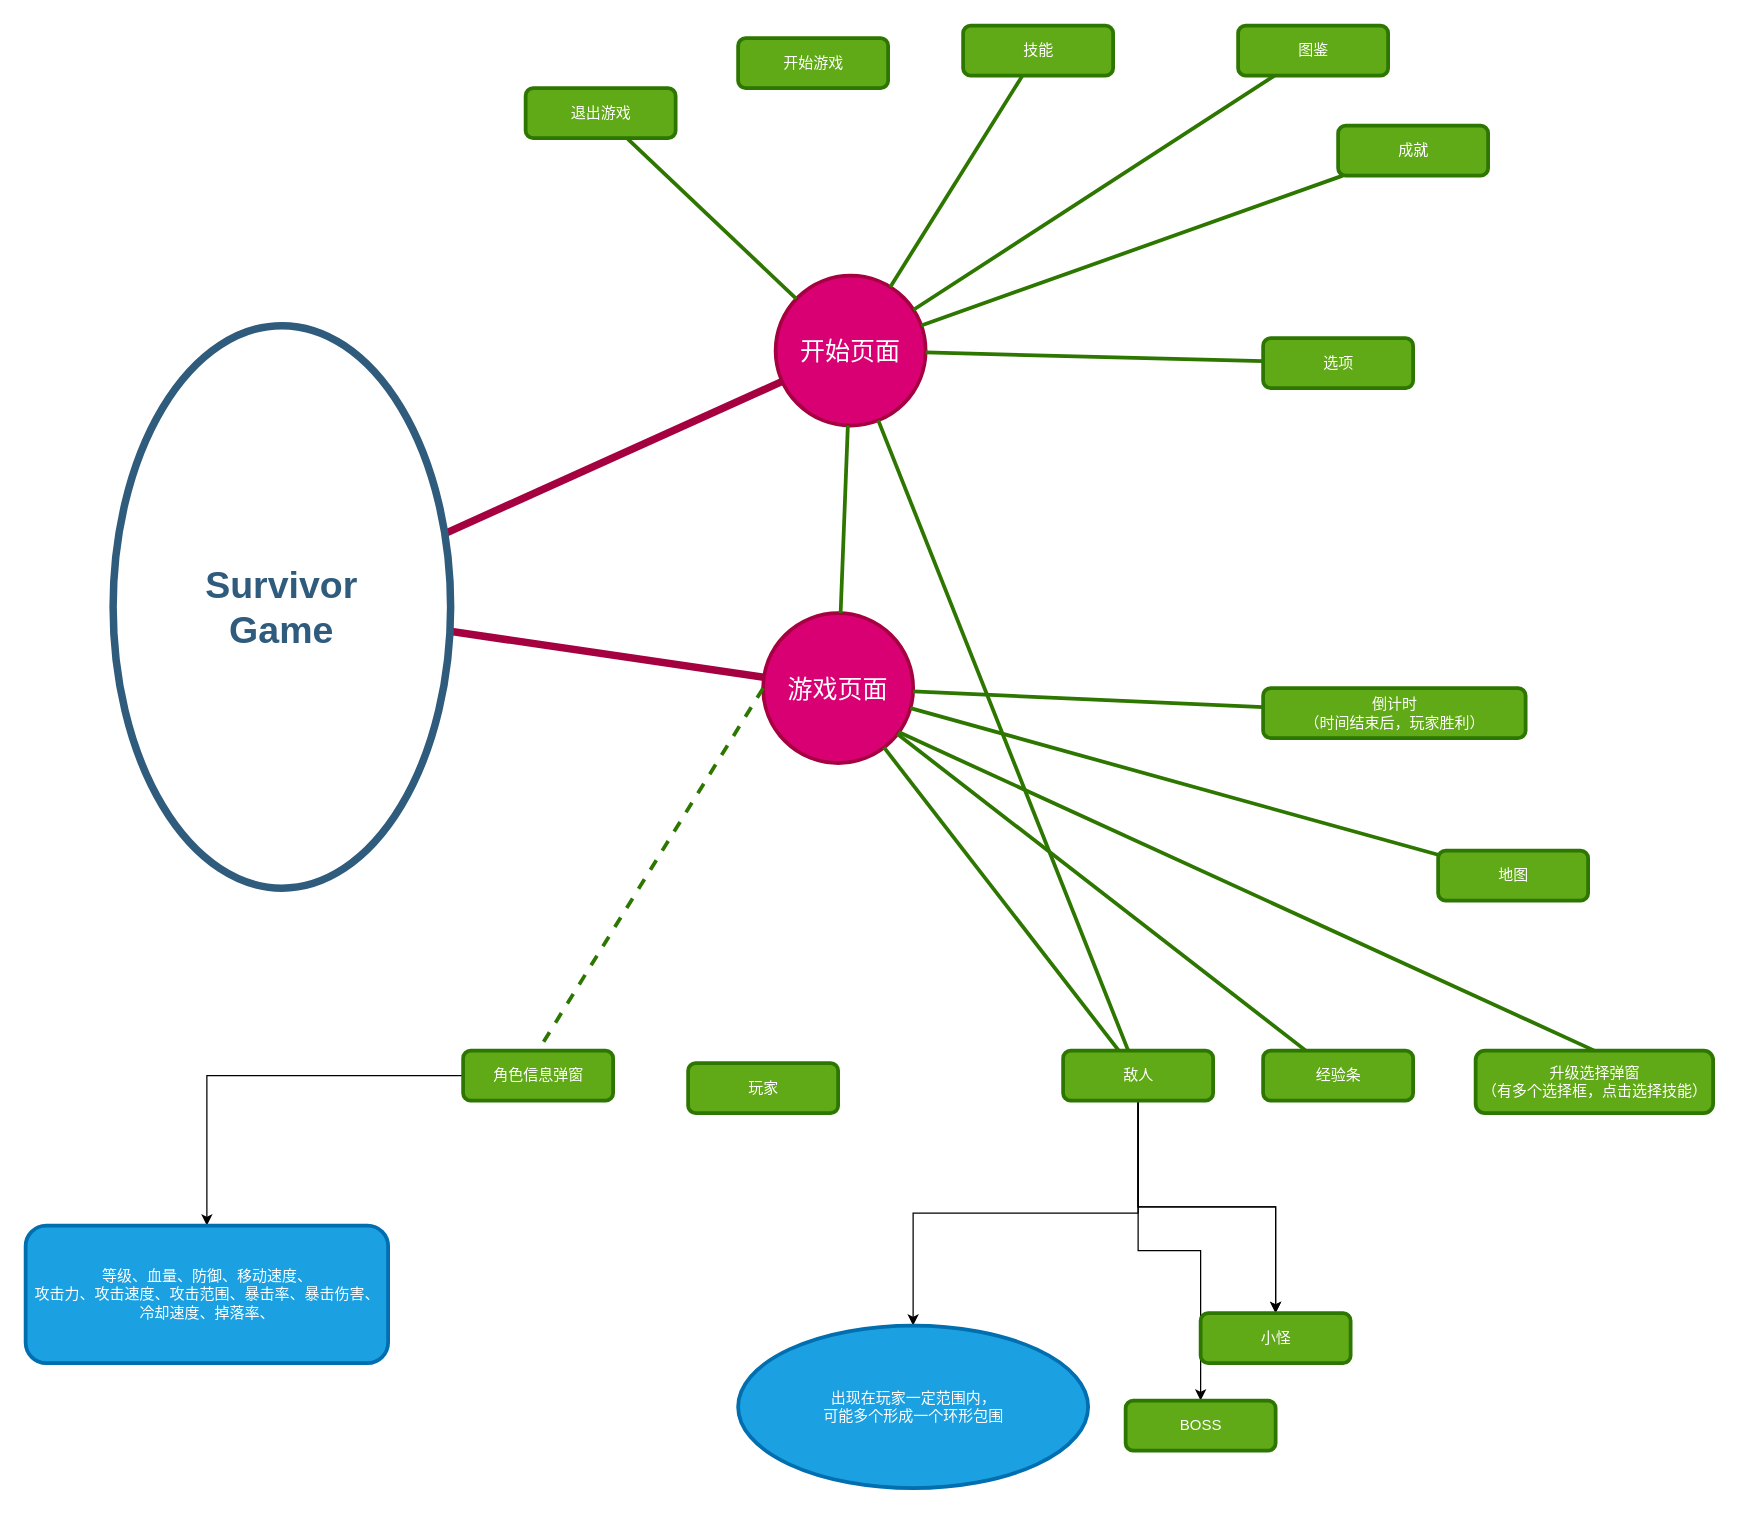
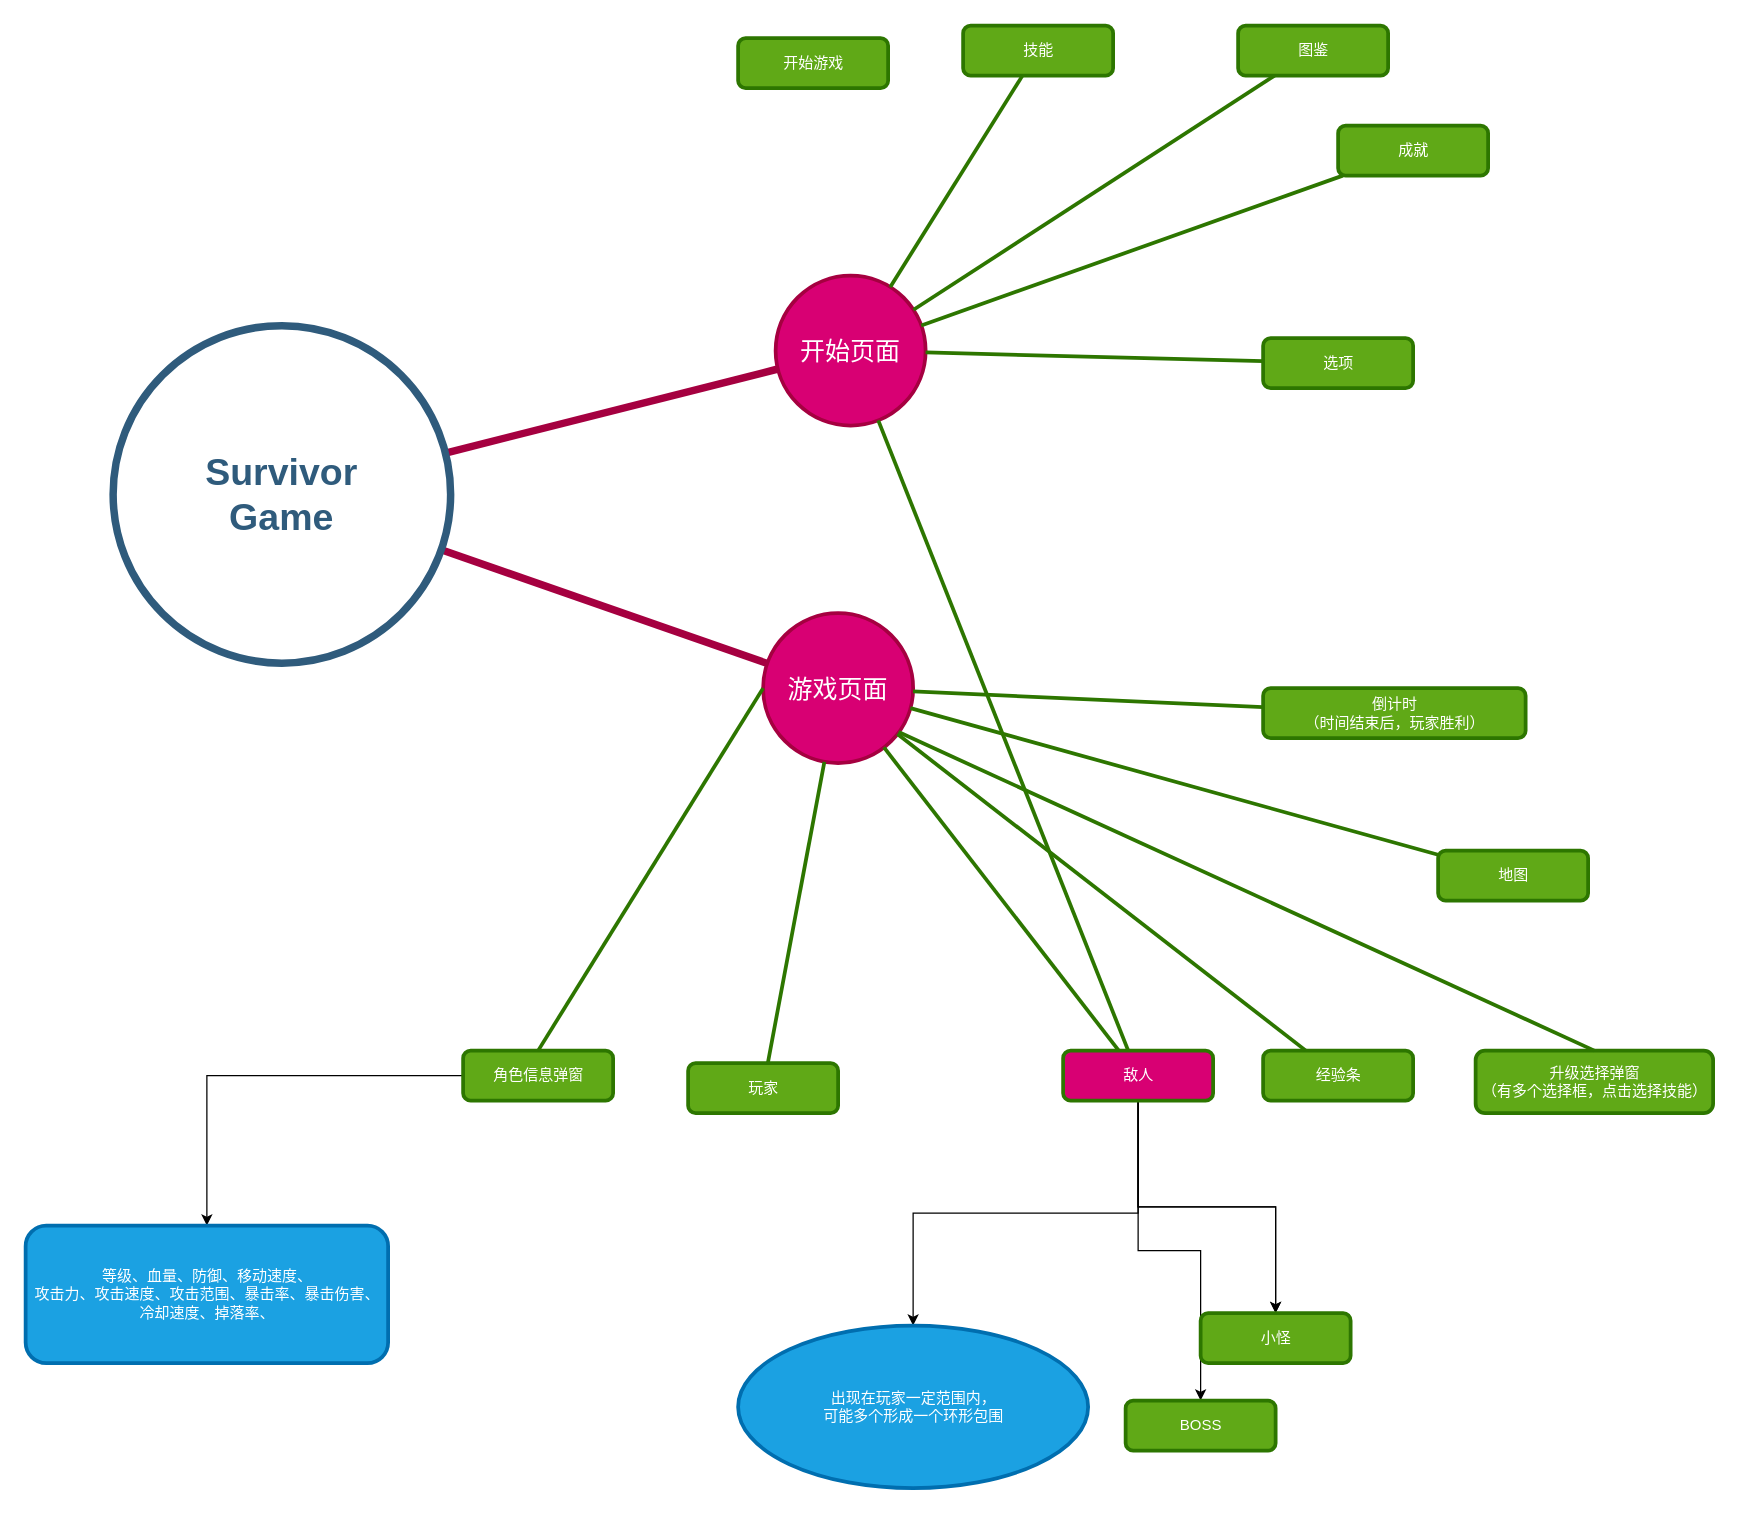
node "退出游戏": removed
edge "退出游戏" -- "开始页面": removed
edge "开始页面" -- "游戏页面": now "玩家" -- "游戏页面"
node "Survivor Game": size 338x563 -> 338x338
edge "游戏页面" -- "角色信息弹窗": style dashed -> solid
node "敌人": fillcolor #60a917 -> #d80073
